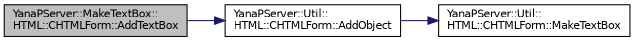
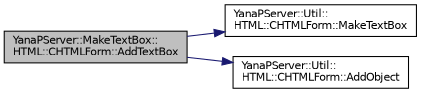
edge "YanaPServer::Util:: HTML::CHTMLForm::AddObject" -> "YanaPServer::Util:: HTML::CHTMLForm::MakeTextBox": now "YanaPServer::MakeTextBox:: HTML::CHTMLForm::AddTextBox" -> "YanaPServer::Util:: HTML::CHTMLForm::MakeTextBox"
